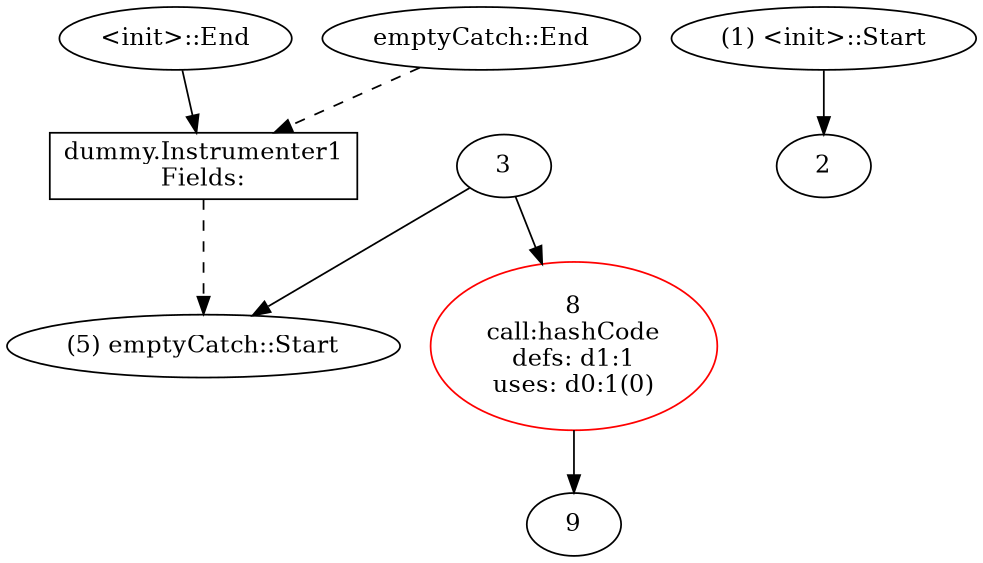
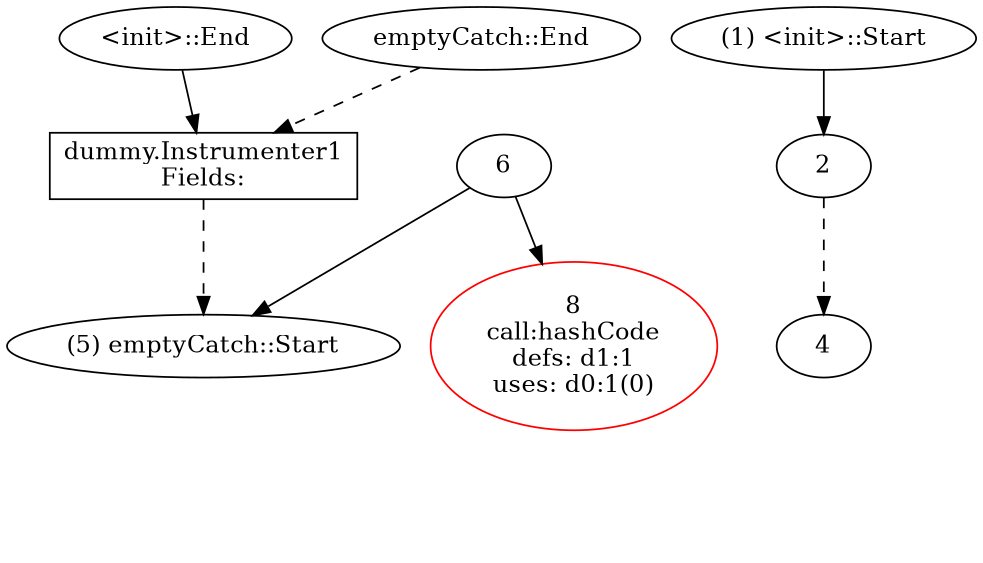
node "3": label "3" -> "6"
node "4": added
node "9": removed
